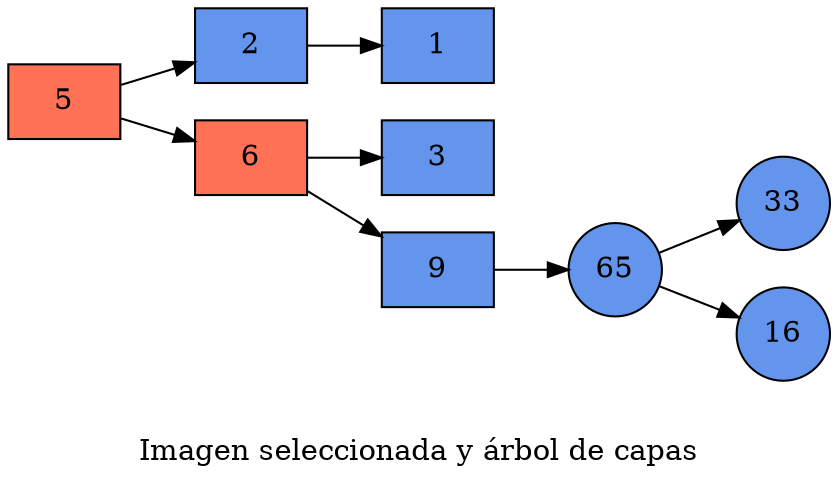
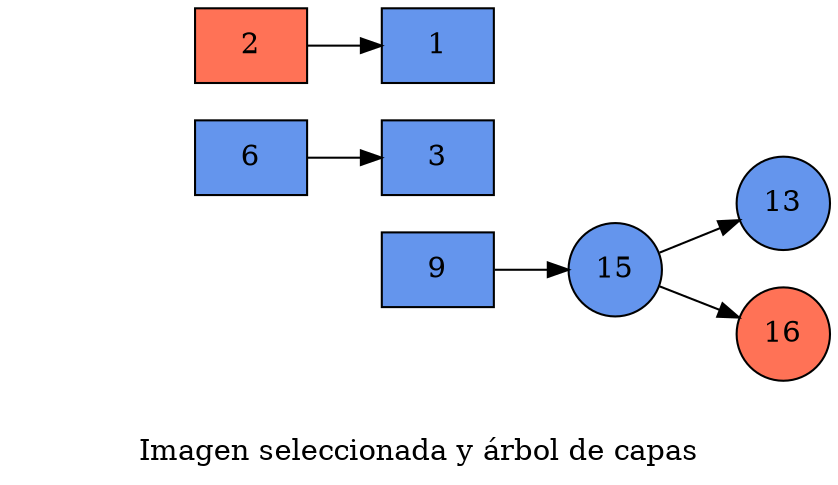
node "2": fillcolor cornflowerblue -> coral1
node "5": removed
node "6": fillcolor coral1 -> cornflowerblue
node "33": label "33" -> "13"
edge "6" -> "9": removed
node "65": label "65" -> "15"
node "16": fillcolor cornflowerblue -> coral1
